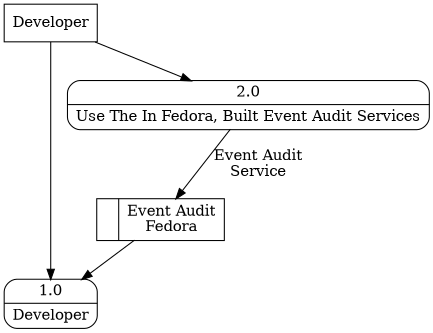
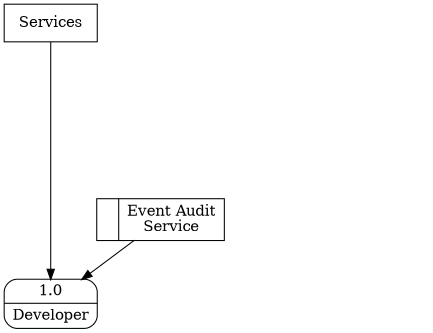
node "Developer": label "Developer" -> "Services"
node "2.0": removed
node "Event Audit": text "Fedora" -> "Service"
